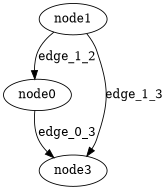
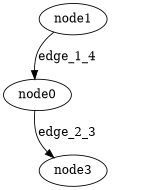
edge "node1" -> "node0": label "edge_1_2" -> "edge_1_4"
edge "node1" -> "node3": removed, label "edge_1_3"
edge "node0" -> "node3": label "edge_0_3" -> "edge_2_3"
